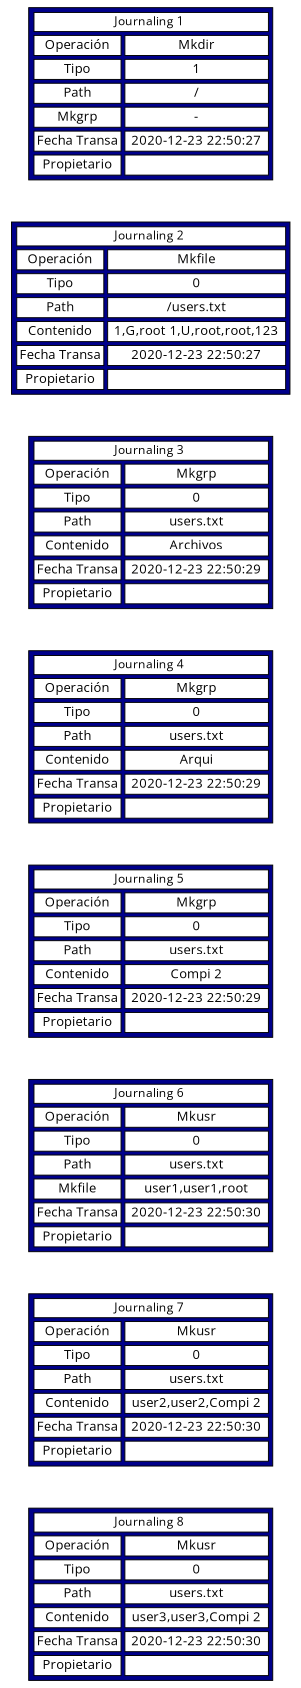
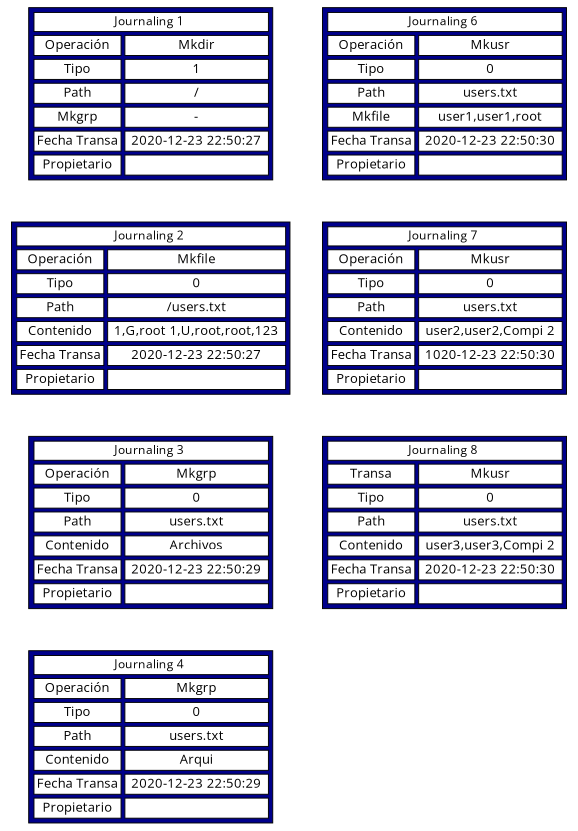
node "Journaling 5": removed
node "Journaling 7": text "2020-12-23 22:50:30" -> "1020-12-23 22:50:30"
node "Journaling 8": text "Operación" -> "Transa"
